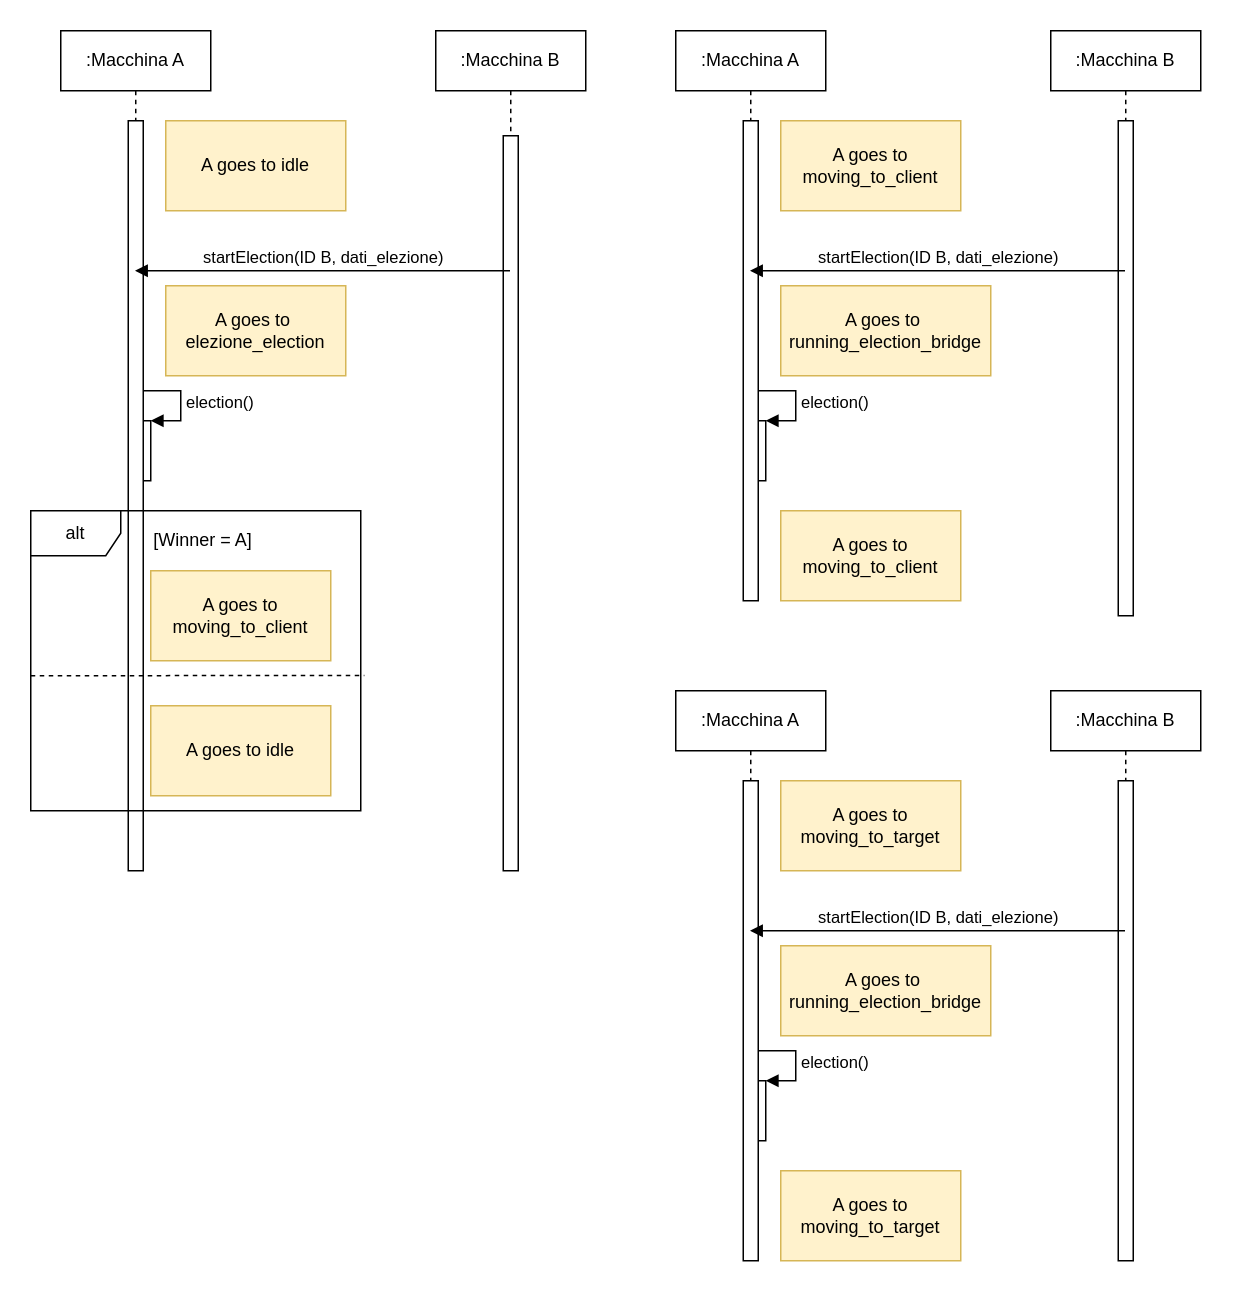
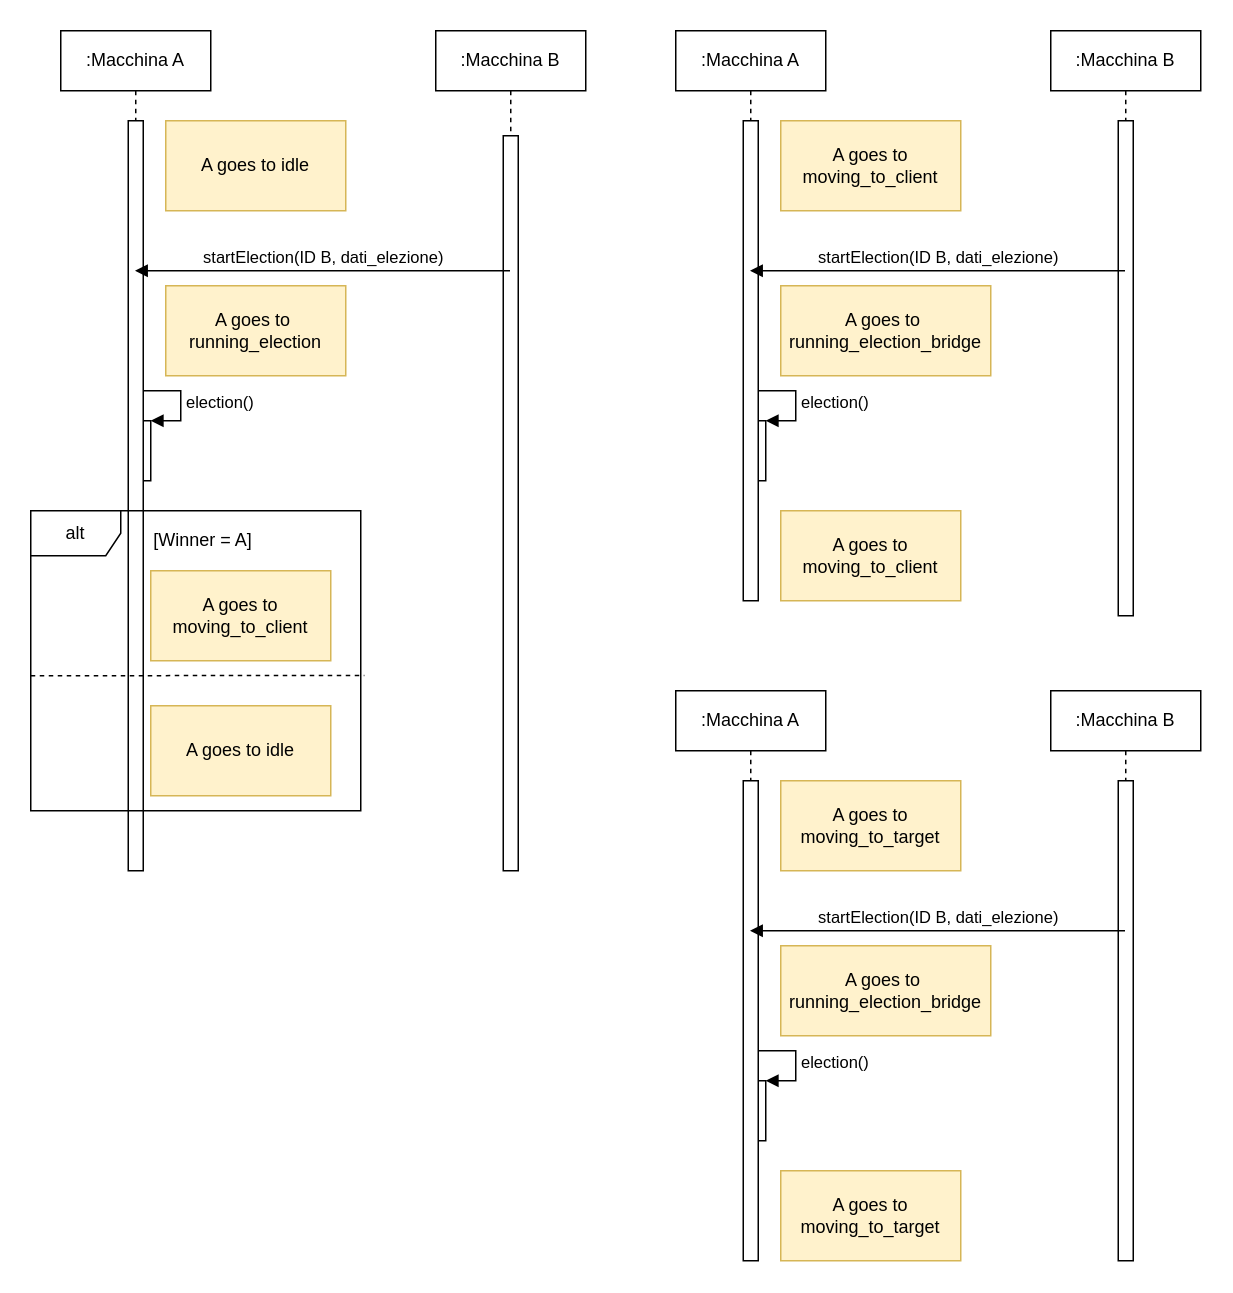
node "A goes to elezione_election": label "A goes to elezione_election" -> "A goes to running_election"
